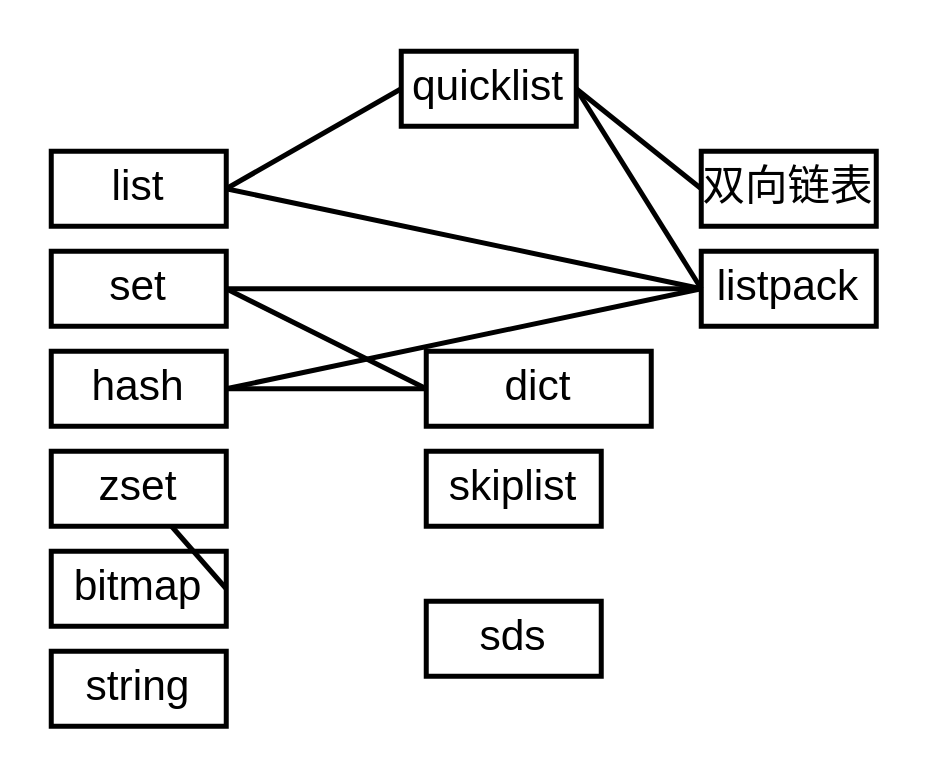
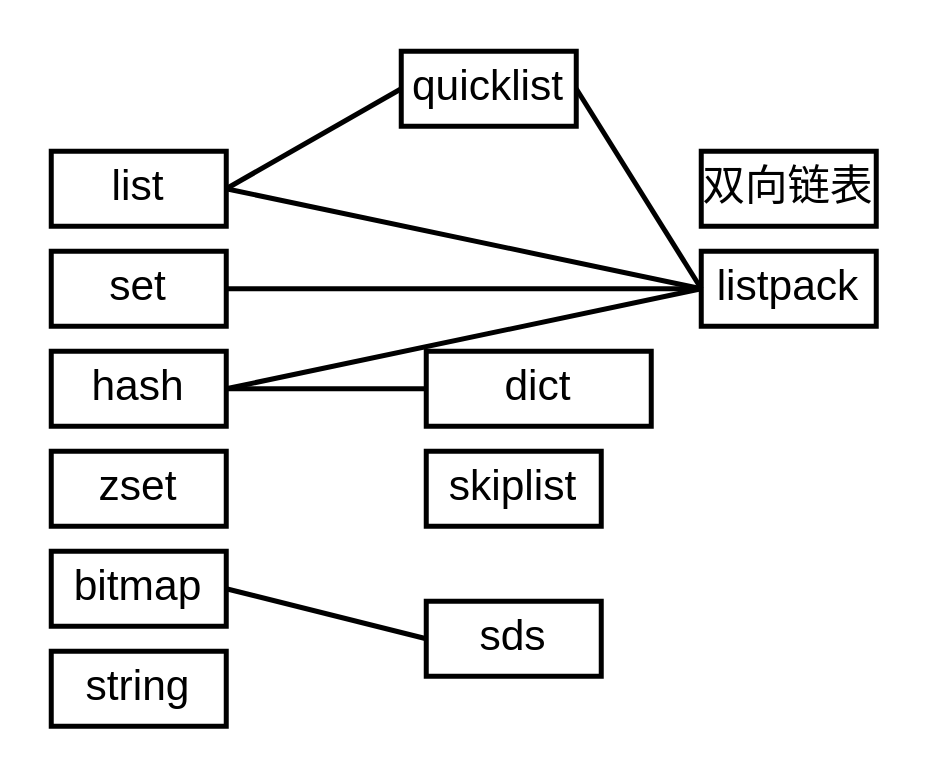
edge "quicklist" -- "双向链表": removed
edge "set" -- "dict": removed
edge "zset" -- "bitmap": now "sds" -- "bitmap"
